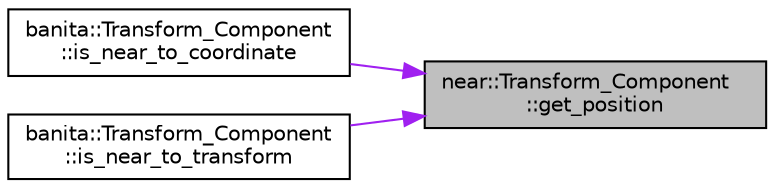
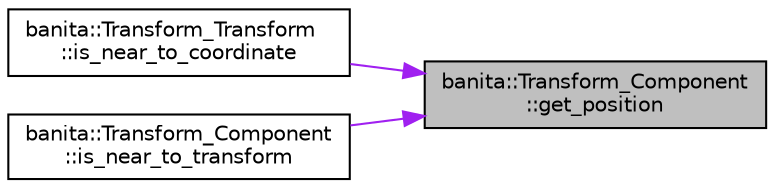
node "banita::Transform_Component ::is_near_to_coordinate": label "banita::Transform_Component ::is_near_to_coordinate" -> "banita::Transform_Transform ::is_near_to_coordinate"
node "near::Transform_Component ::get_position": label "near::Transform_Component ::get_position" -> "banita::Transform_Component ::get_position"
